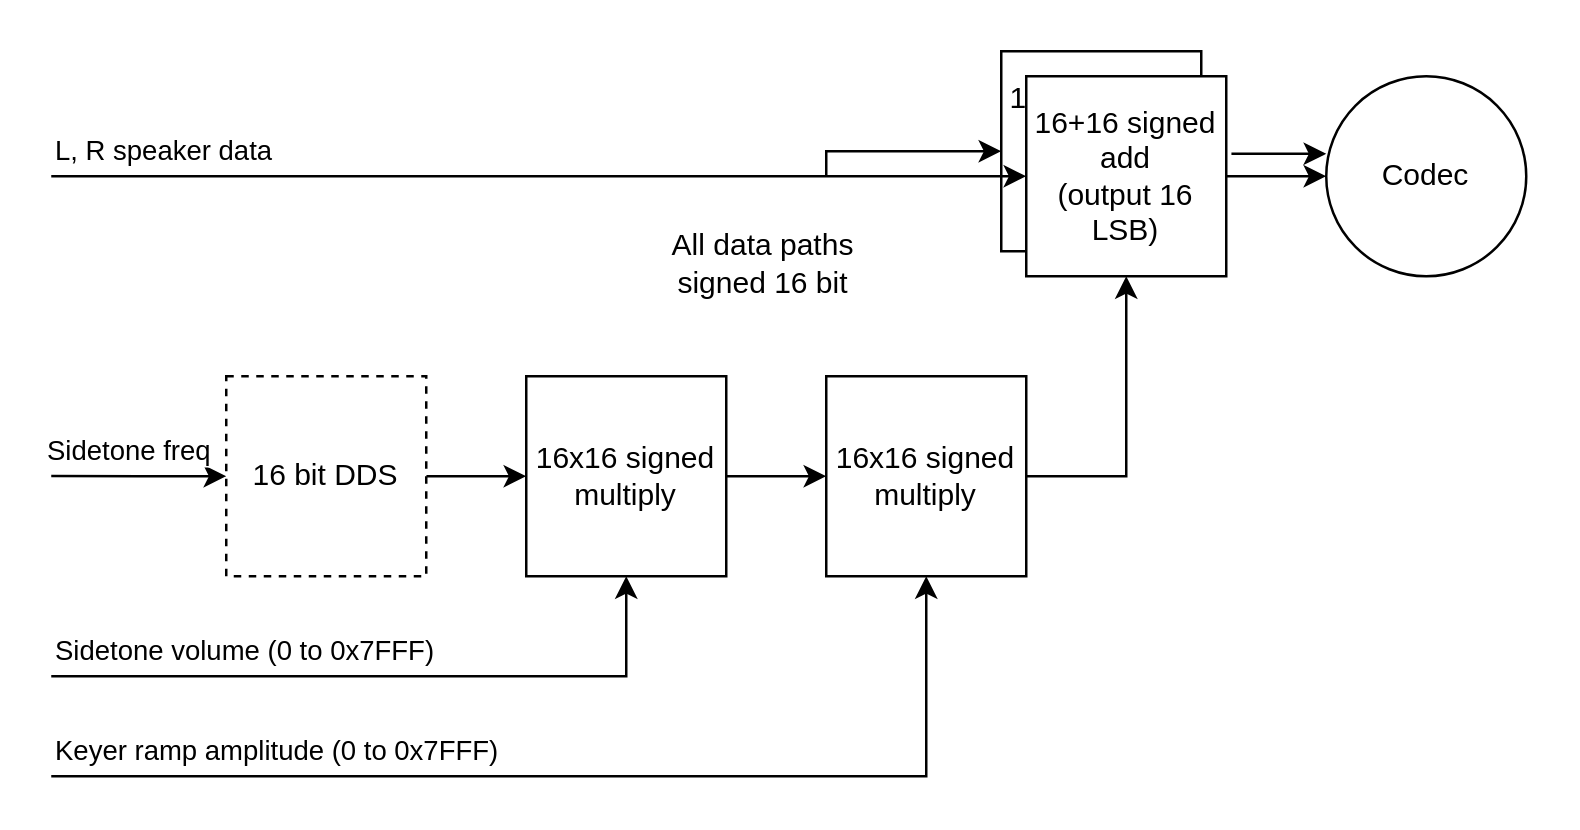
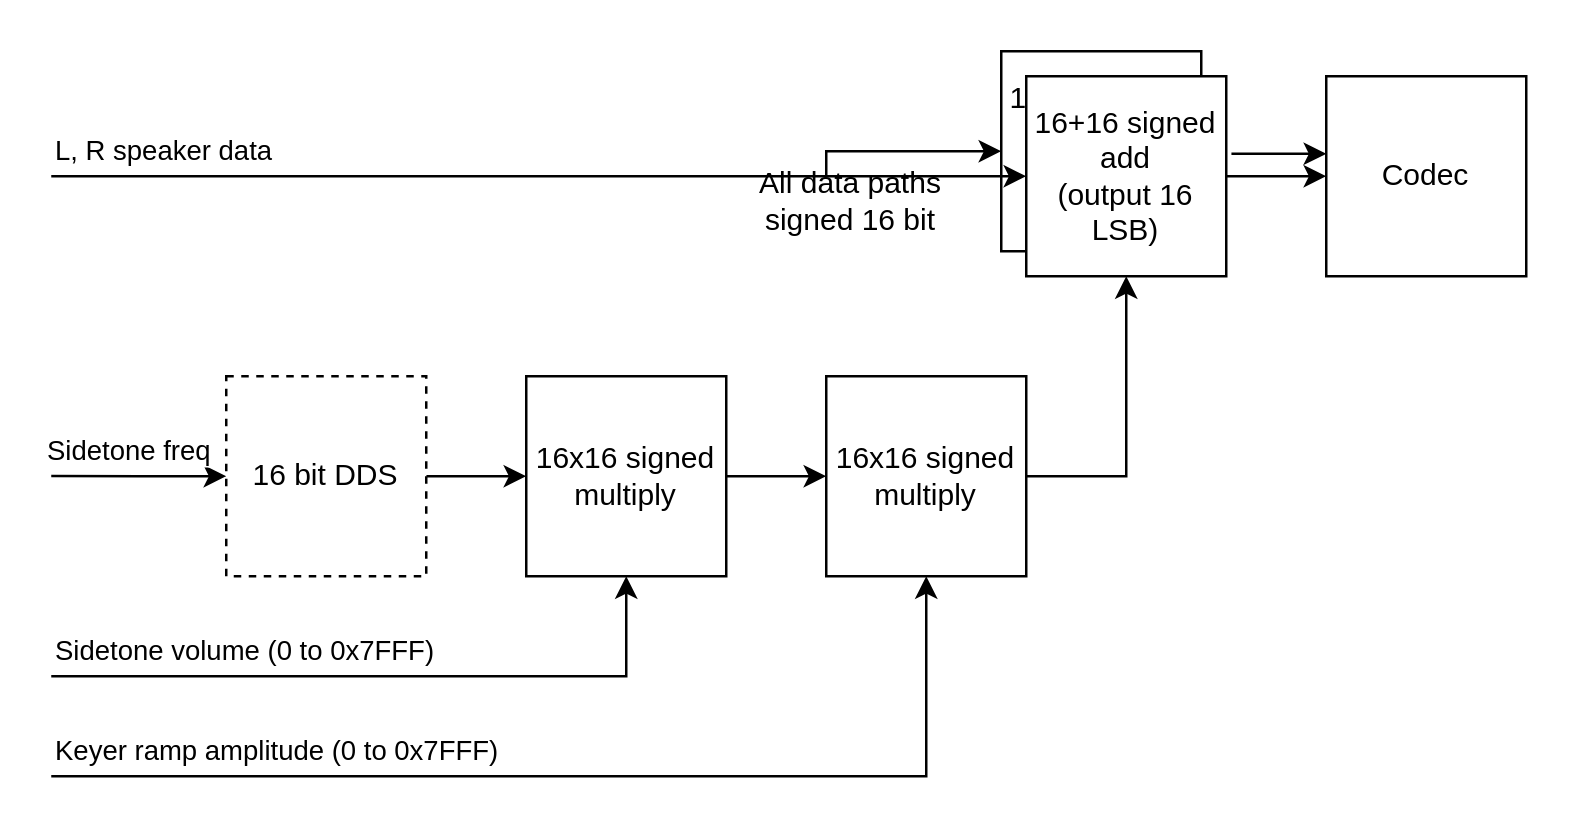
node "Codec": shape ellipse -> rectangle
node "All data paths signed 16 bit": moved (764, 264) -> (851, 201)
